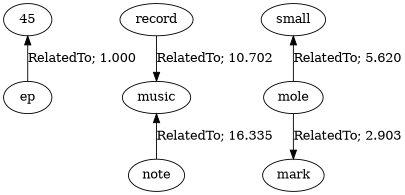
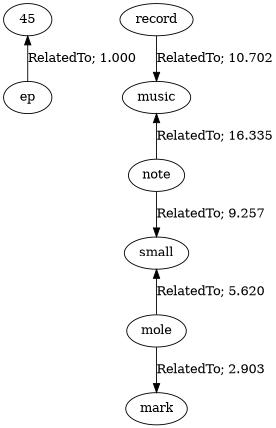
edge "note" -> "small": added, label "RelatedTo; 9.257"
